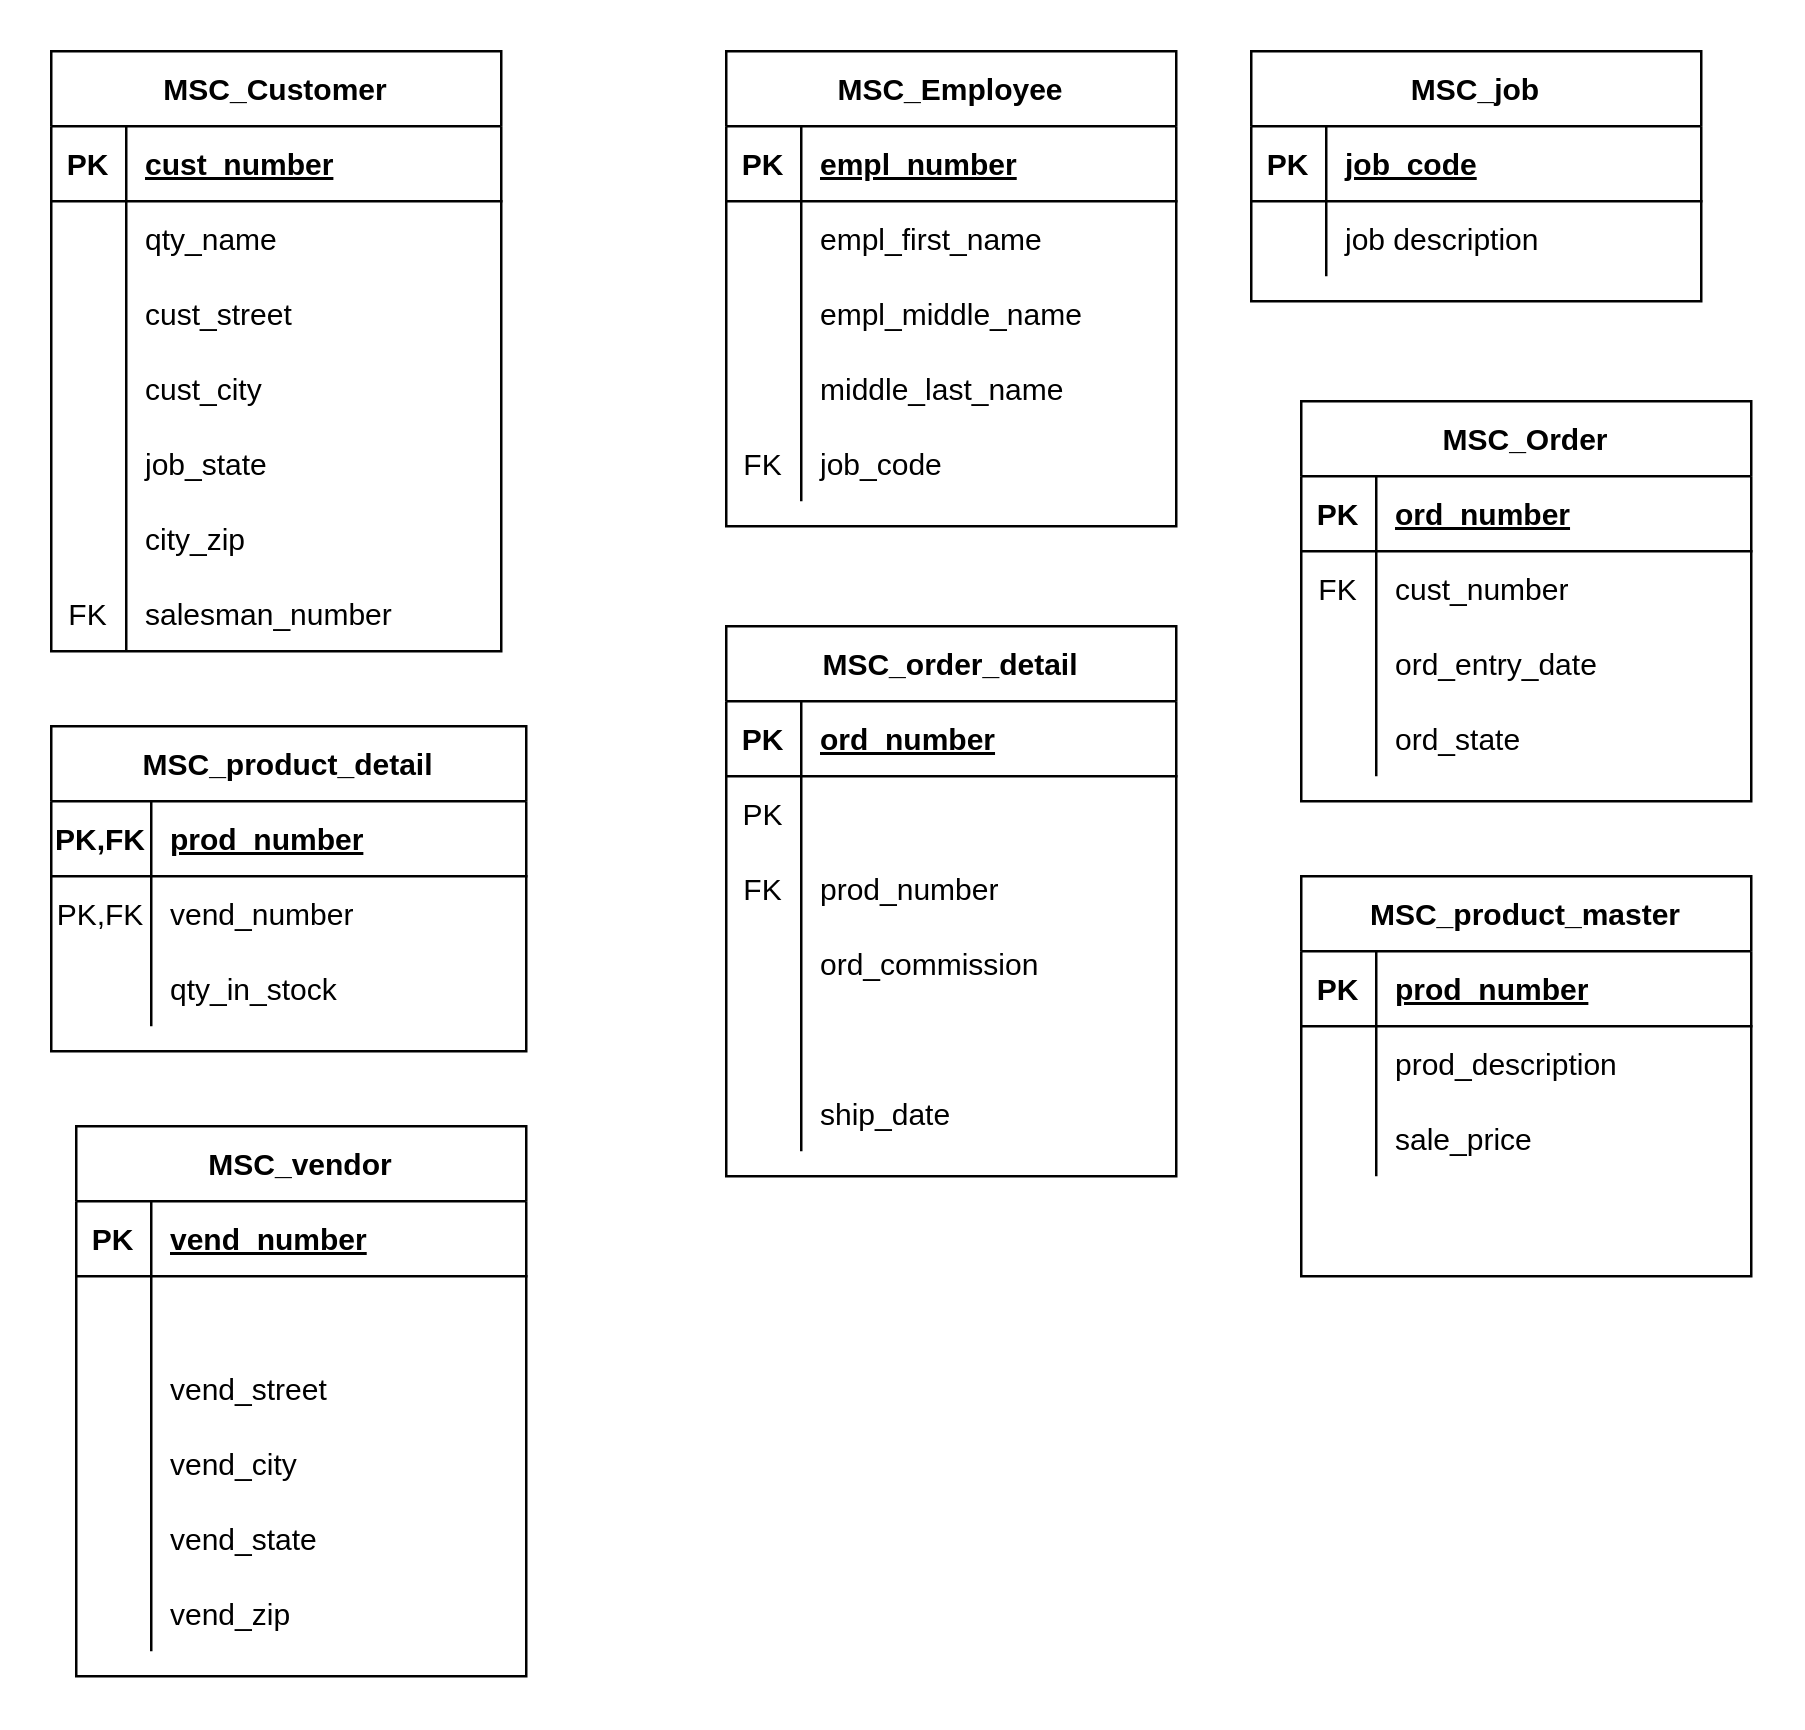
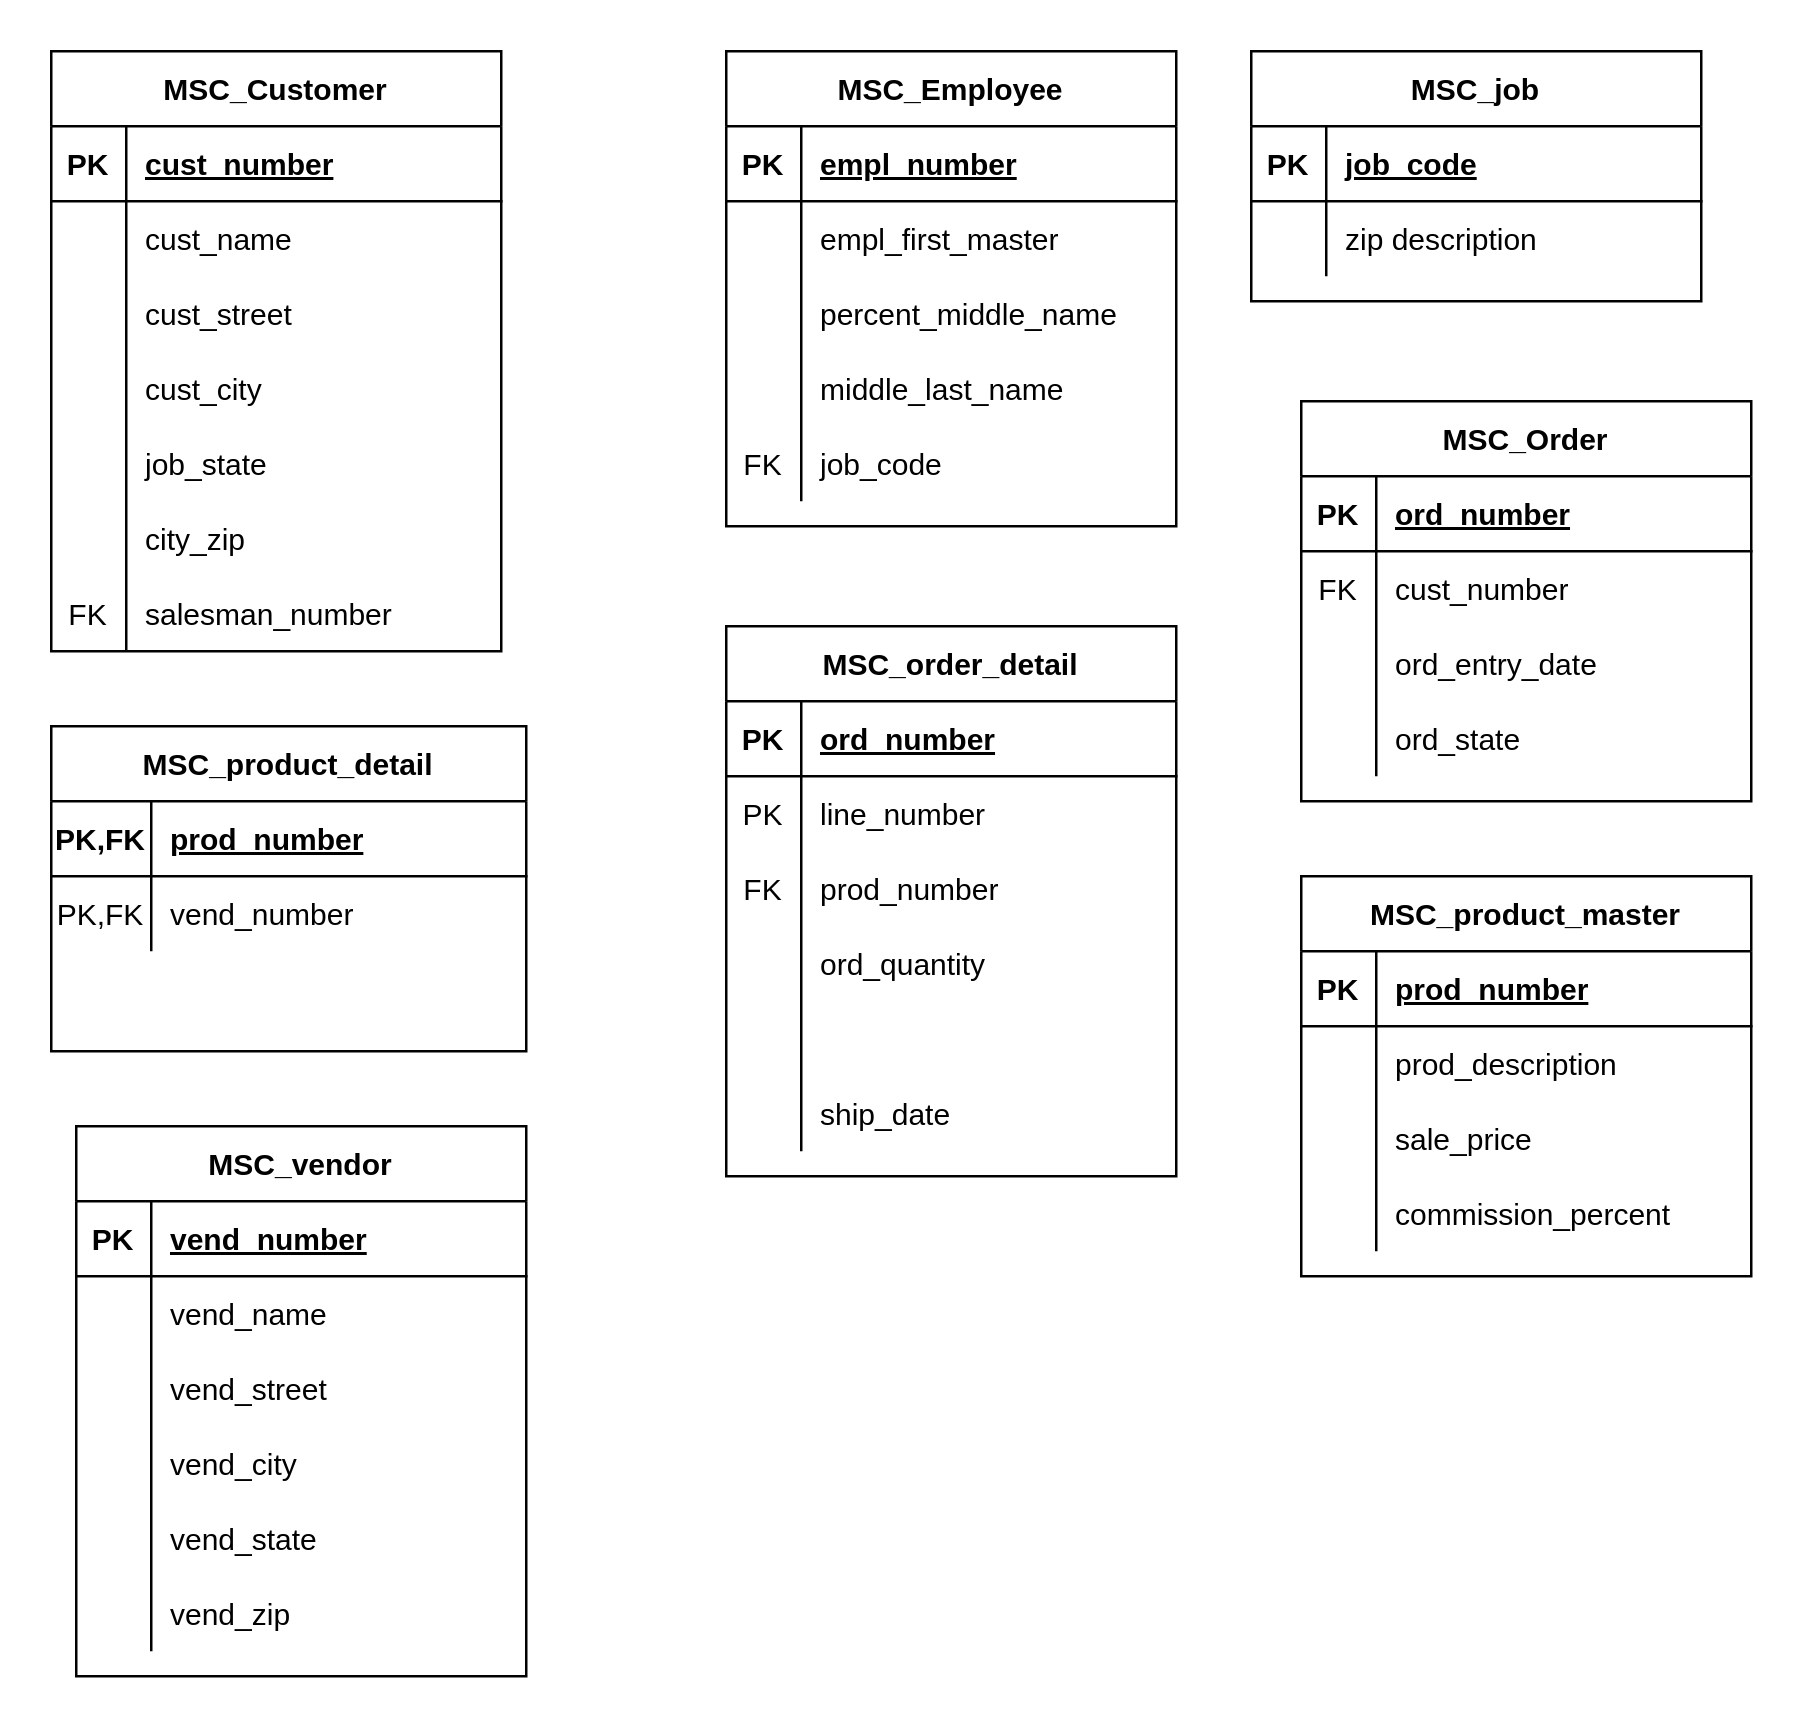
node "qty_name": label "qty_name" -> "cust_name"
node "empl_first_name": label "empl_first_name" -> "empl_first_master"
node "job description": label "job description" -> "zip description"
node "empl_middle_name": label "empl_middle_name" -> "percent_middle_name"
node "line_number": added
node "ord_commission": label "ord_commission" -> "ord_quantity"
node "qty_in_stock": removed
node "commission_percent": added
node "vend_name": added
